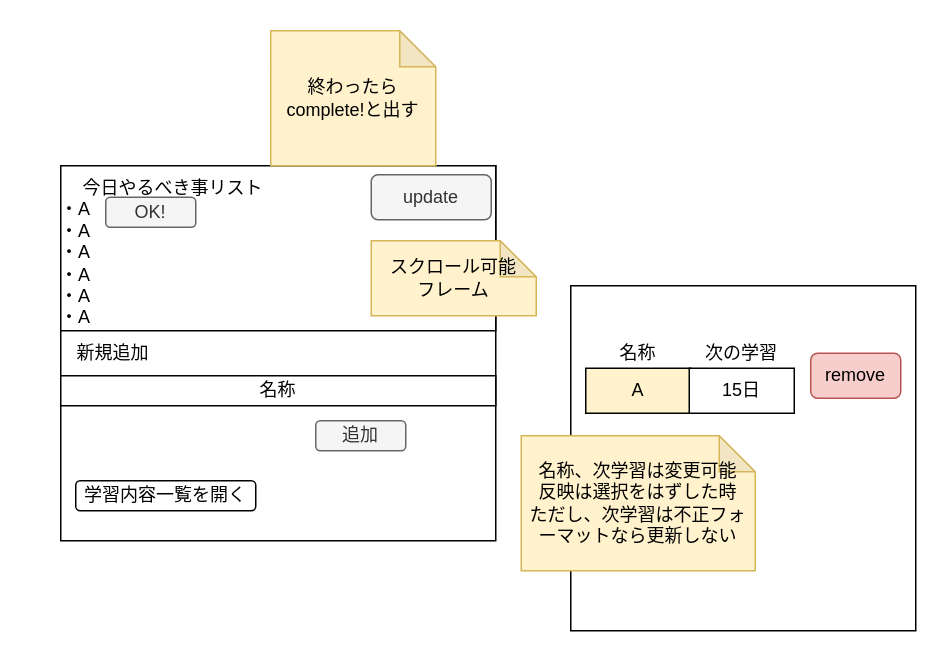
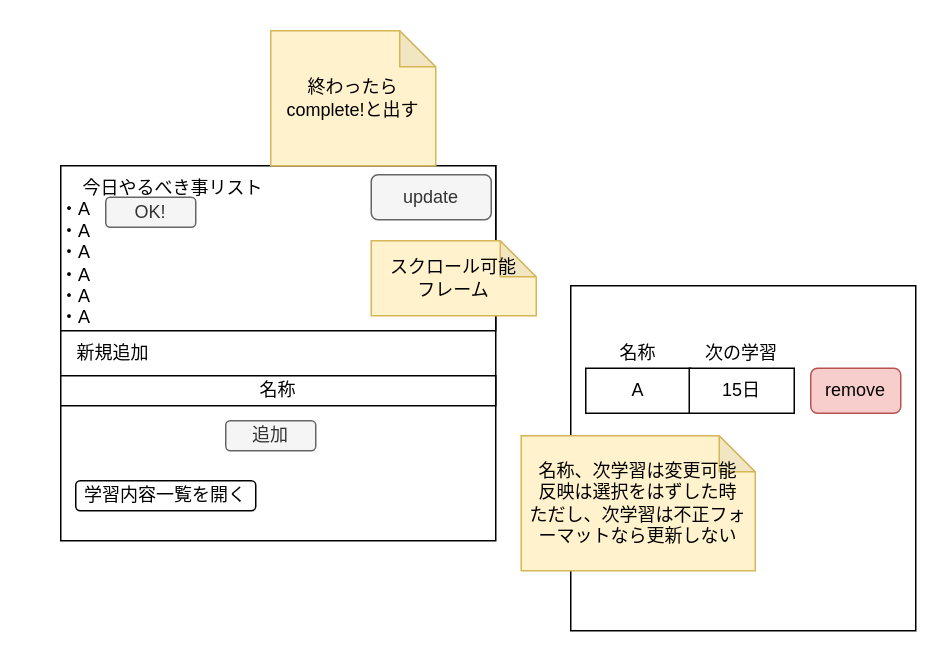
node "remove": moved (856, 376) -> (856, 391)
node "A": fillcolor #fff2cc -> #ffffff
node "追加": moved (361, 436) -> (271, 436)
